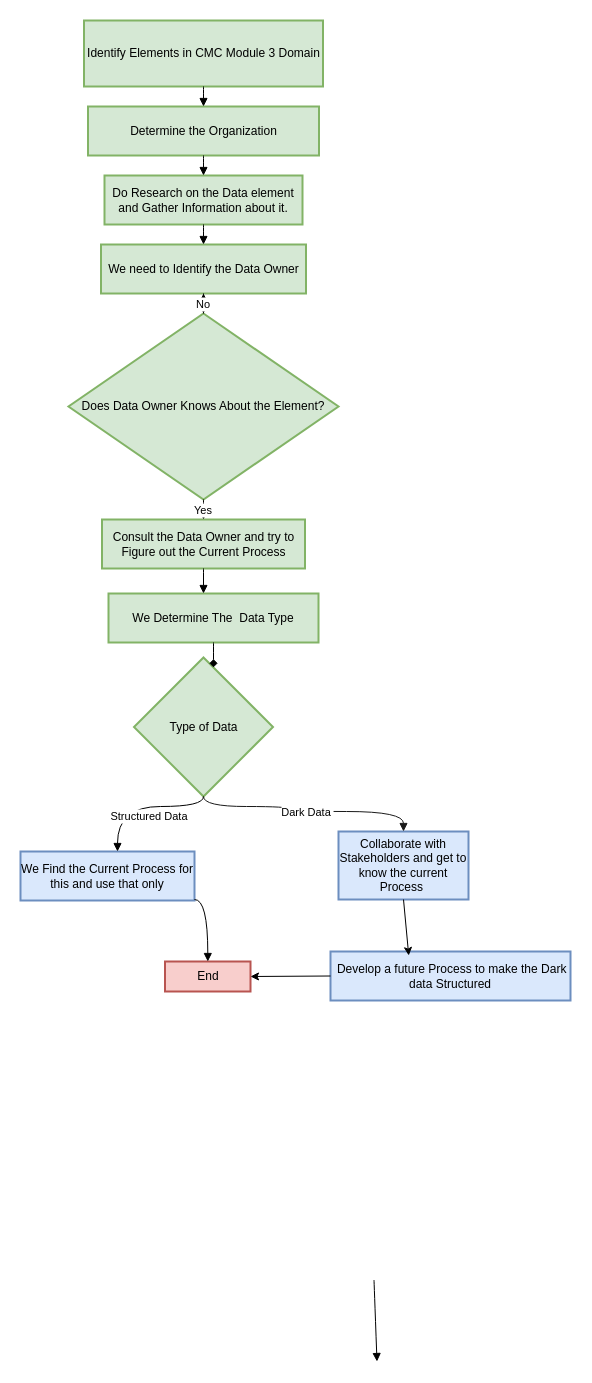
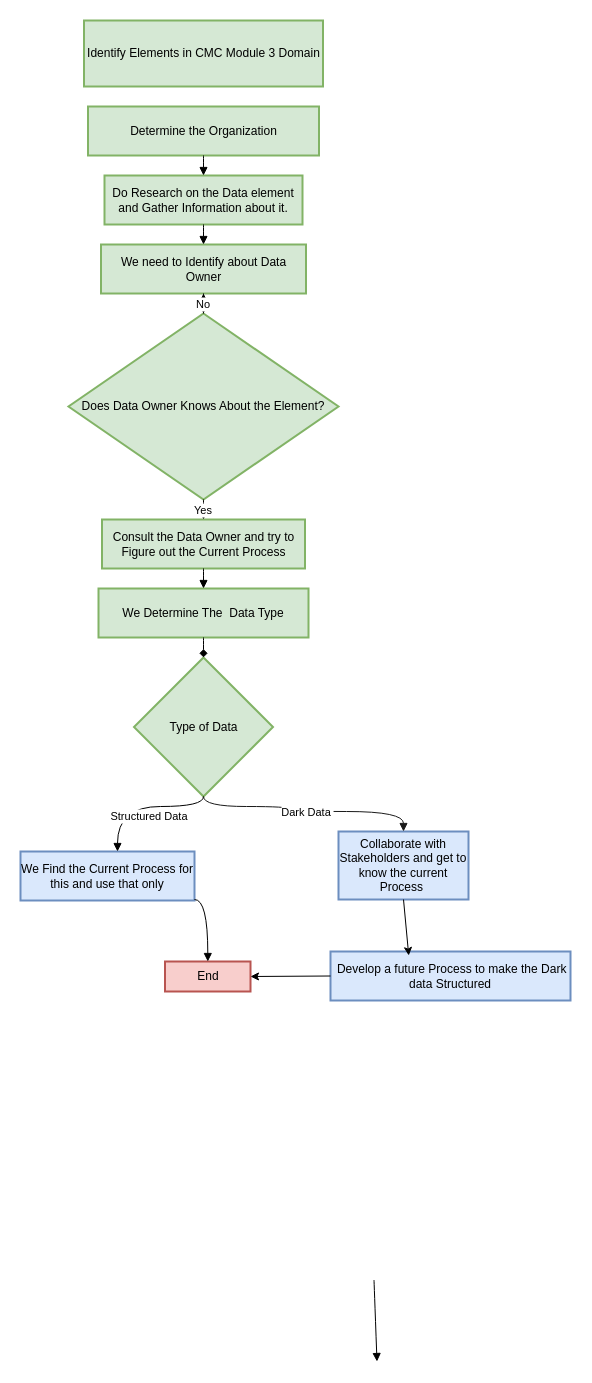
edge "Identify Elements in CMC Module 3 Domain" -> "Determine the Organization": removed
node "We need to Identify the Data Owner": label "We need to Identify the Data Owner" -> "We need to Identify about Data Owner"
node "We Determine The Data Type": moved (214, 618) -> (204, 613)
